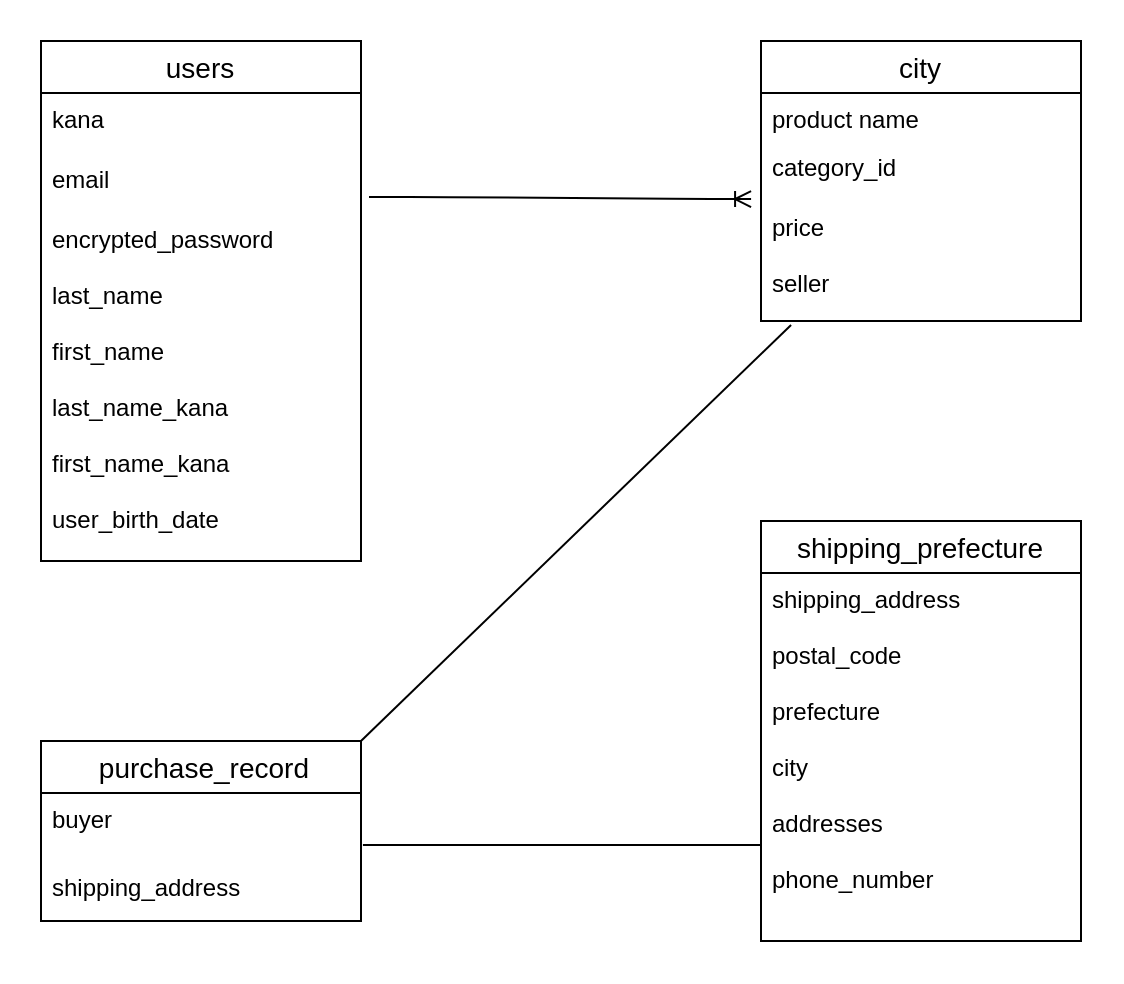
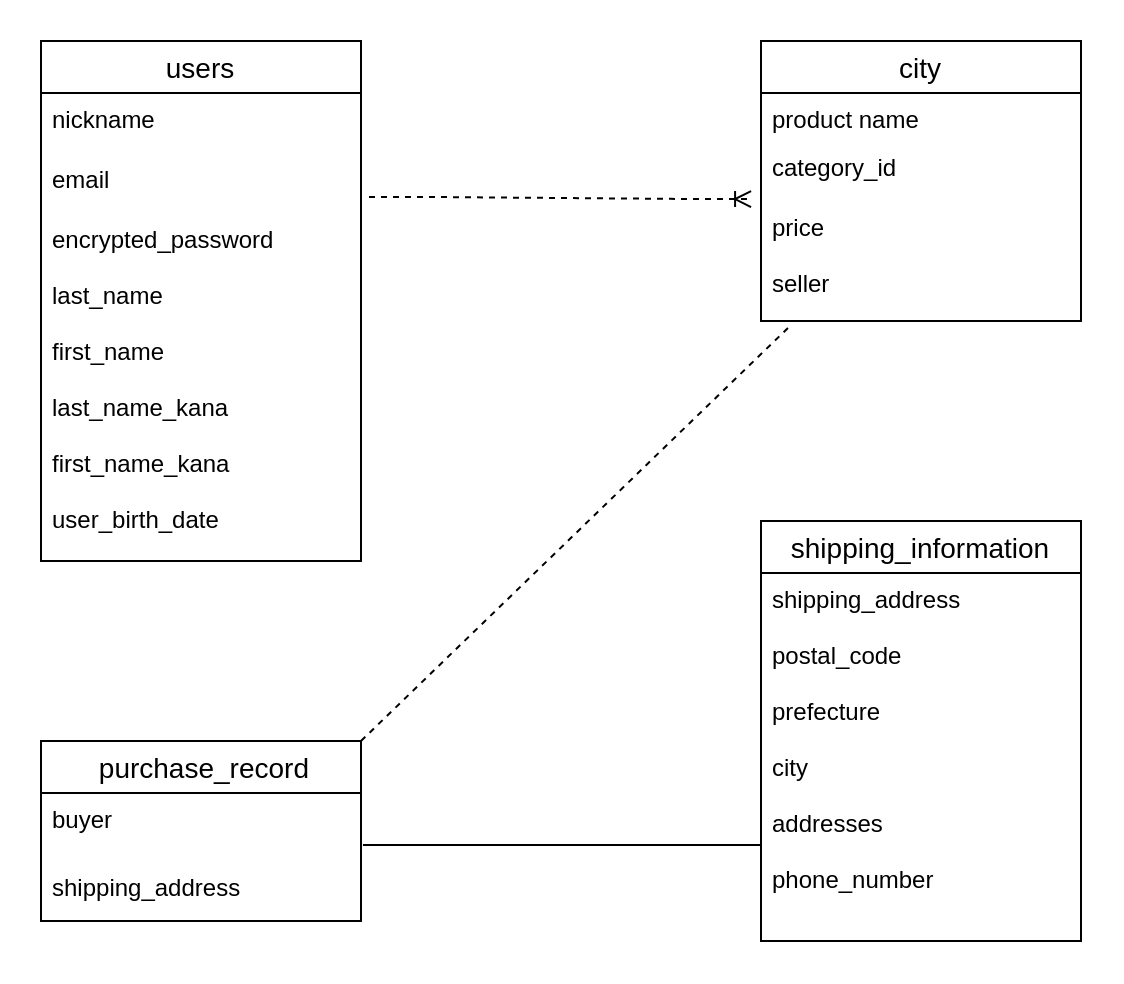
node "kana": label "kana" -> "nickname"
edge "email" -> "category_id": style solid -> dashed
edge "price seller" -- "purchase_record": style solid -> dashed
node "shipping_prefecture": label "shipping_prefecture" -> "shipping_information"
